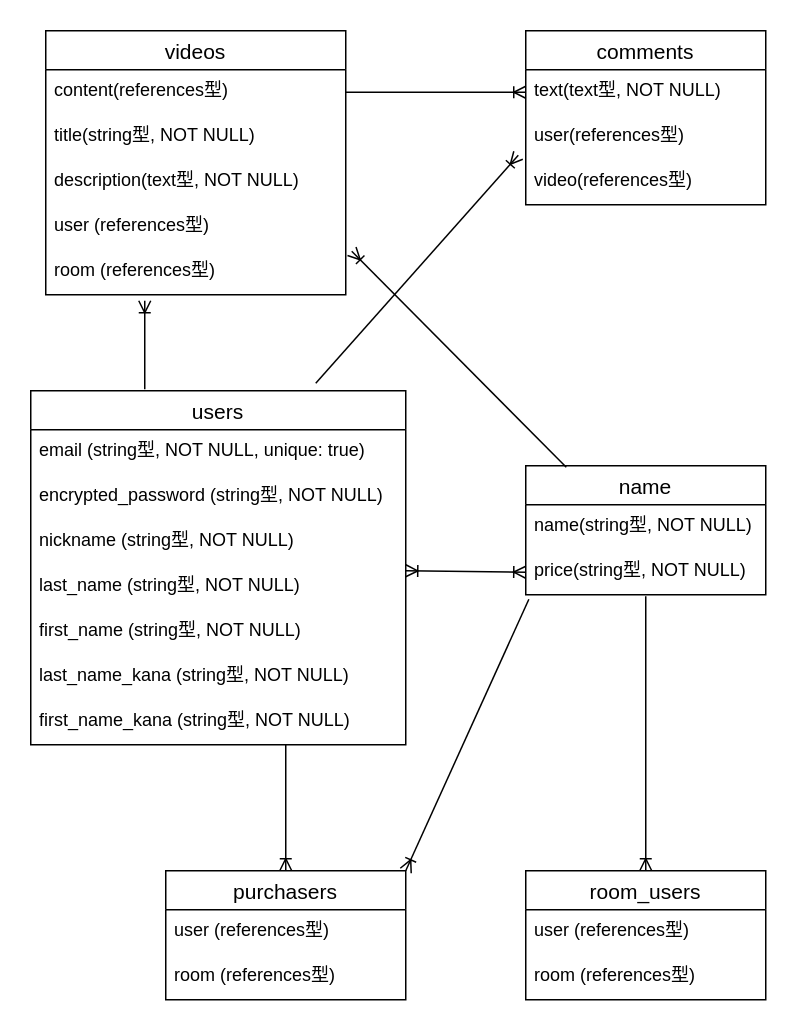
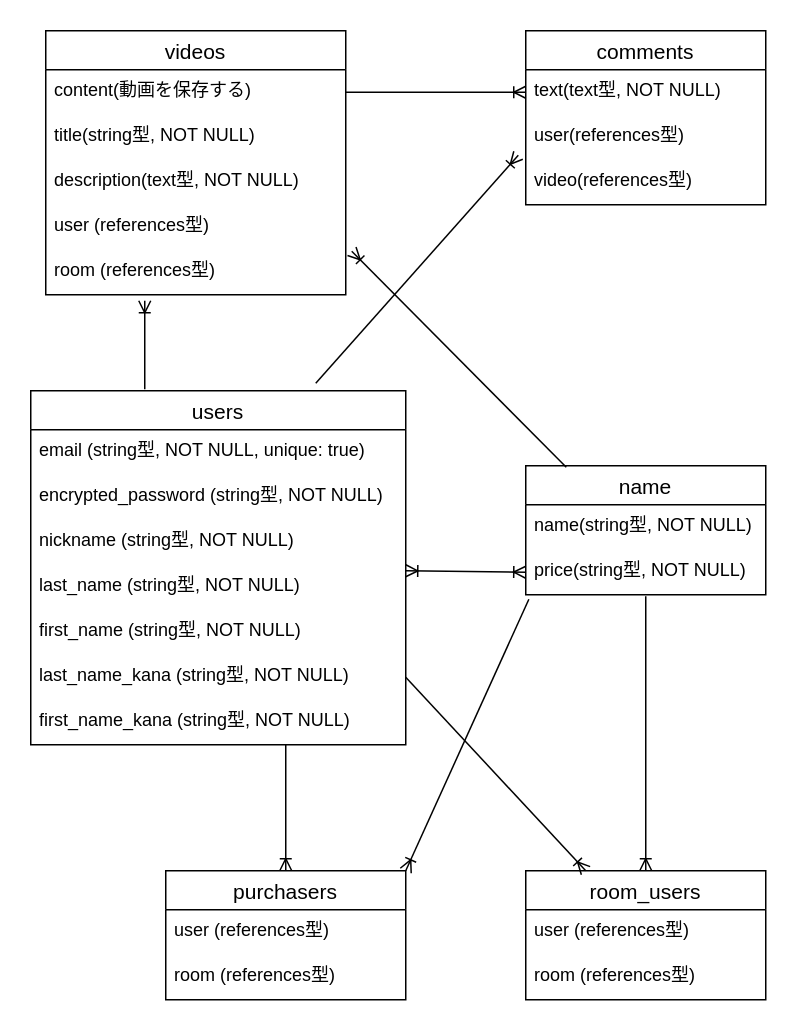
node "content(references型)": label "content(references型)" -> "content(動画を保存する)"
edge "last_name_kana (string型, NOT NULL)" -> "room_users": added
